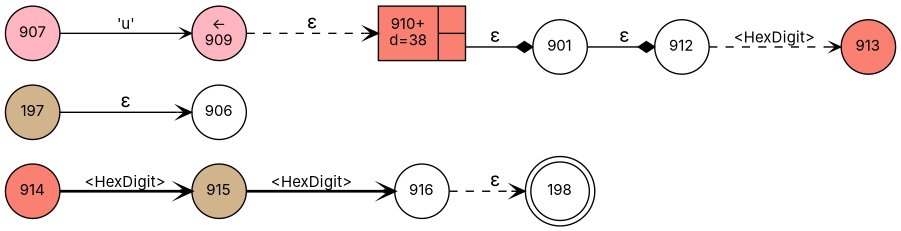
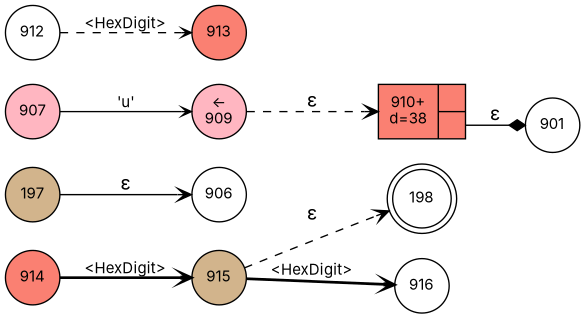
edge "901" -> "912": removed, label "ε"
edge "916" -> "198": now "915" -> "198"
